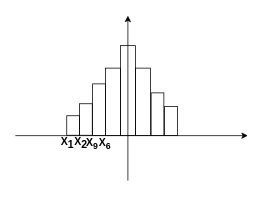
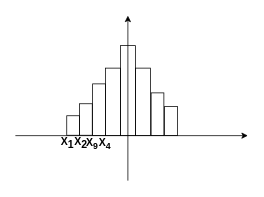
node "X6": label "X6" -> "X4"
